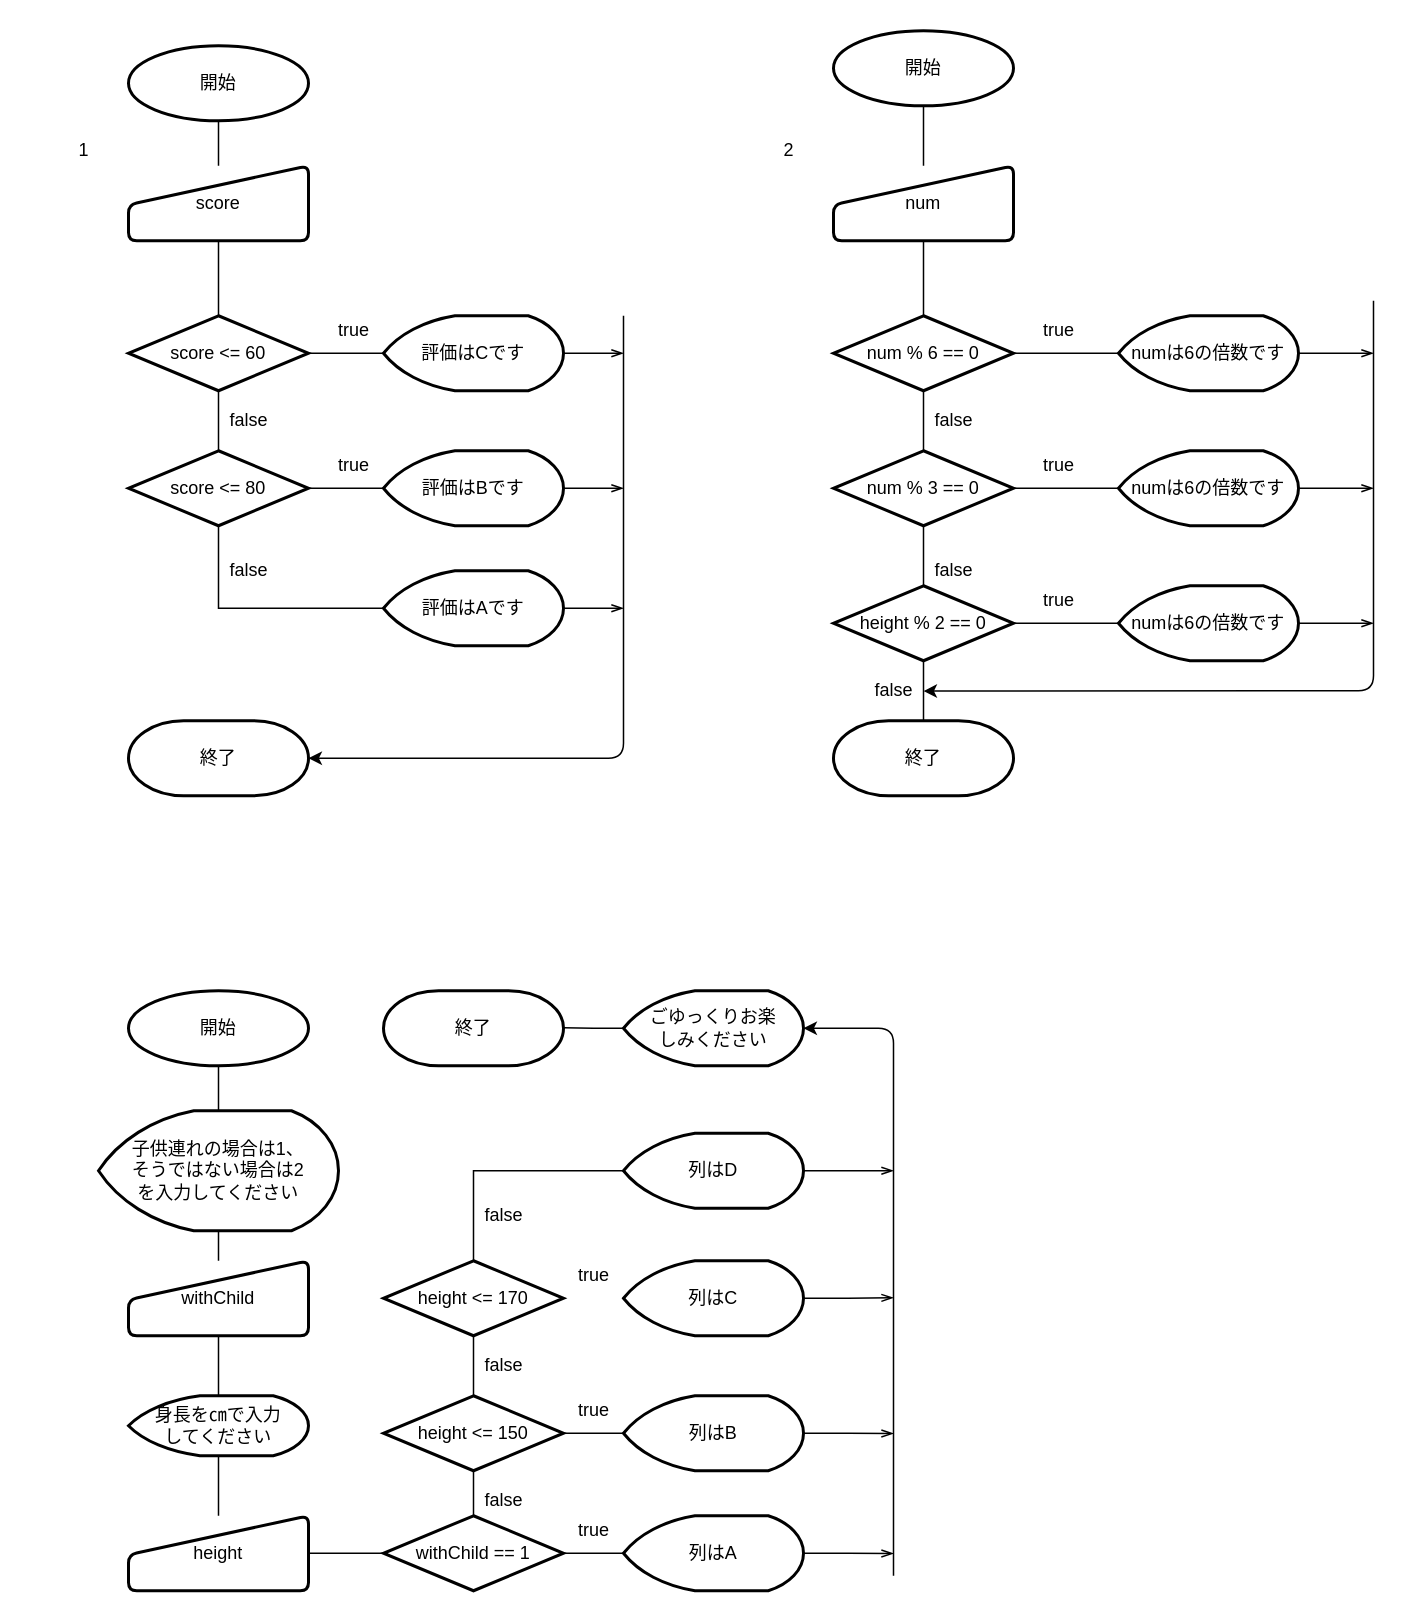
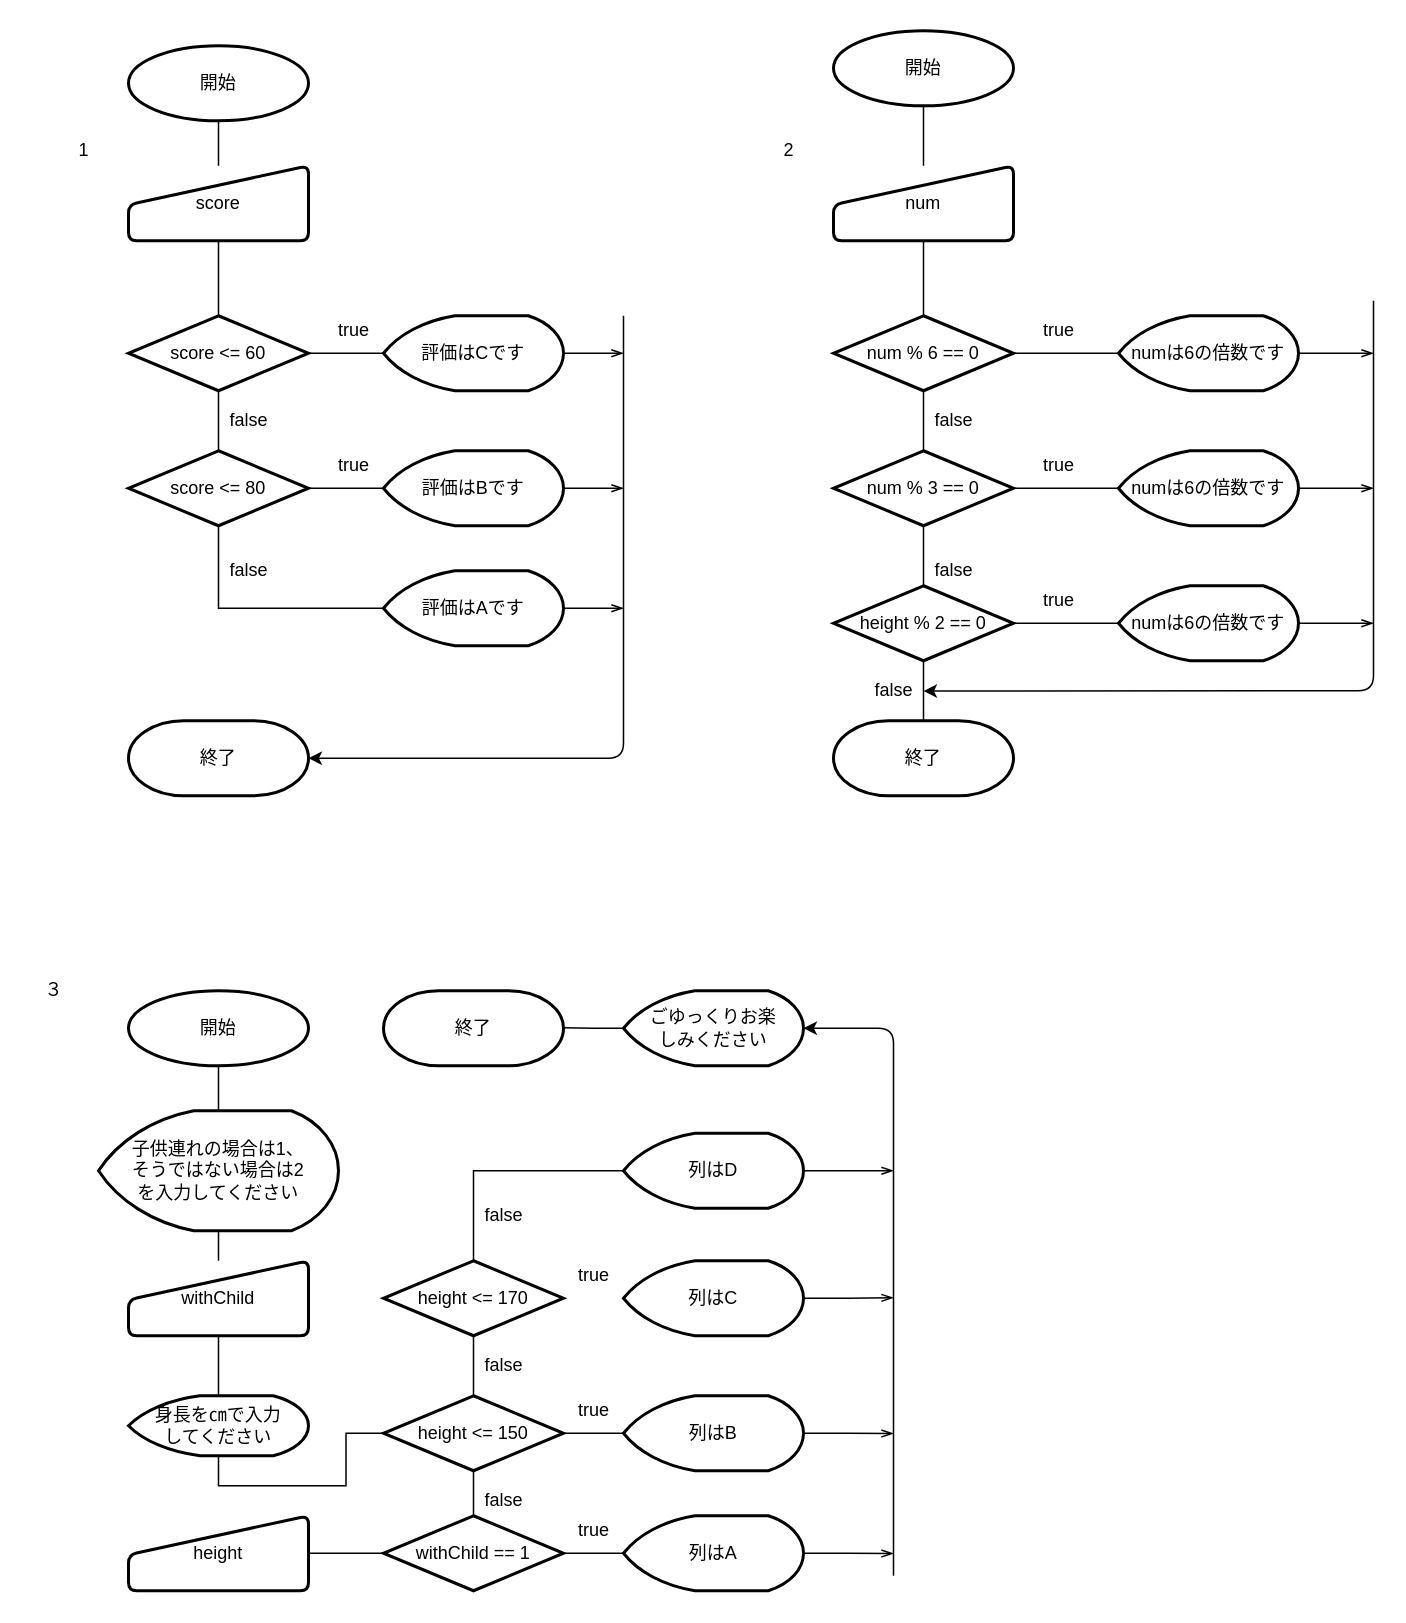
node "３": added
edge "身長を㎝で入力 してください" -- "height": now "身長を㎝で入力 してください" -- "height <= 150"
